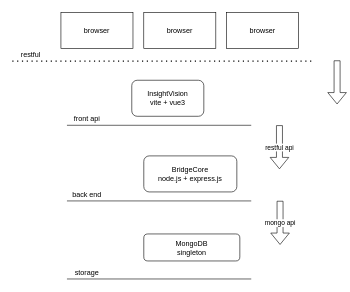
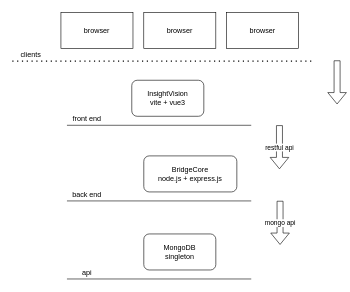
node "restful": label "restful" -> "clients"
node "front api": label "front api" -> "front end"
node "MongoDB singleton": size 96x27 -> 72x36
node "storage": label "storage" -> "api"
